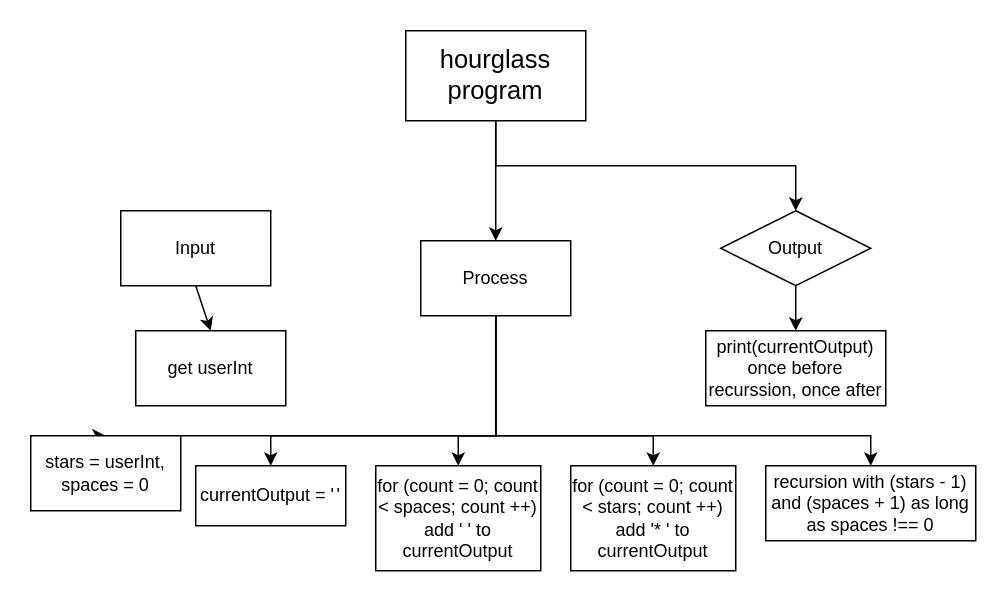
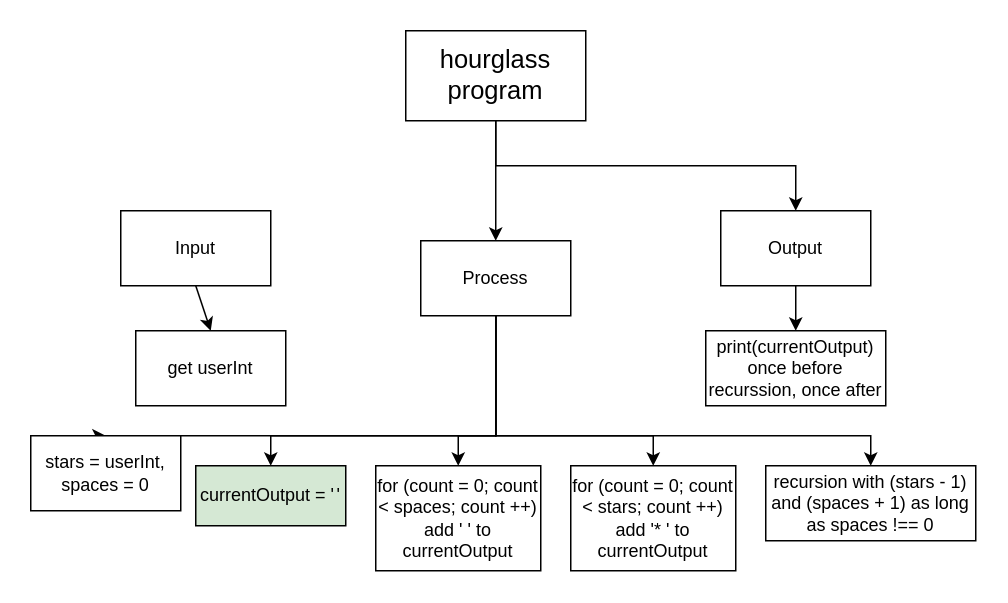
node "Output": shape diamond -> rectangle
node "currentOutput = ' '": fillcolor #ffffff -> #d5e8d4
